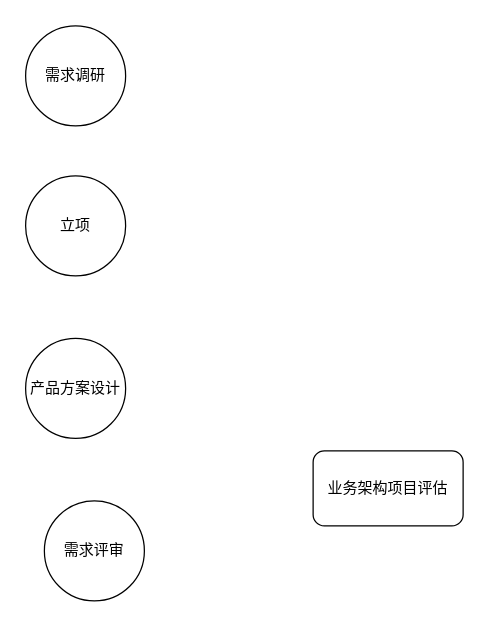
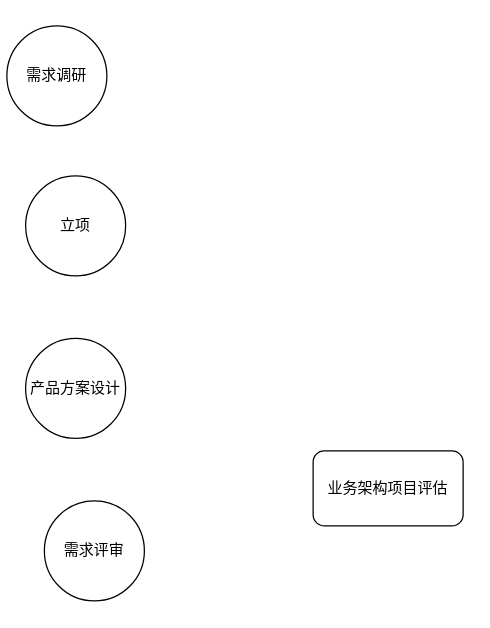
node "需求调研": moved (76, 76) -> (57, 76)
